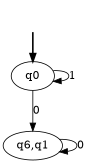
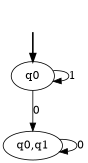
node "q6,q1": label "q6,q1" -> "q0,q1"
